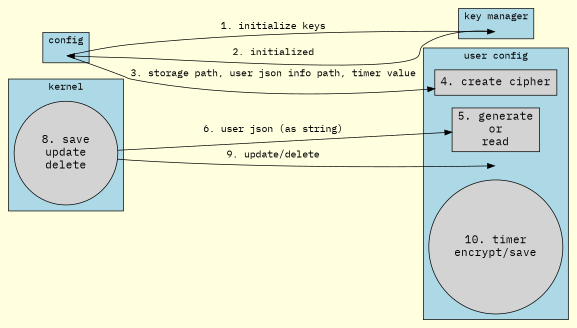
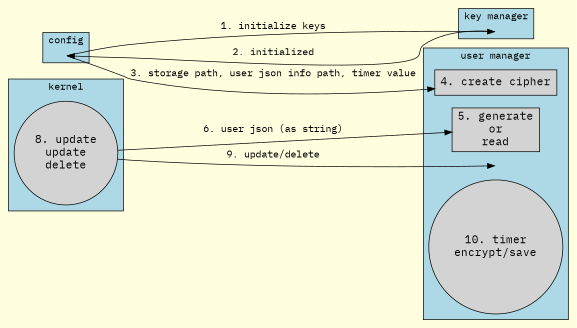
cluster "user config": label "user config" -> "user manager"
node "8. save update delete": label "8. save update delete" -> "8. update update delete"
